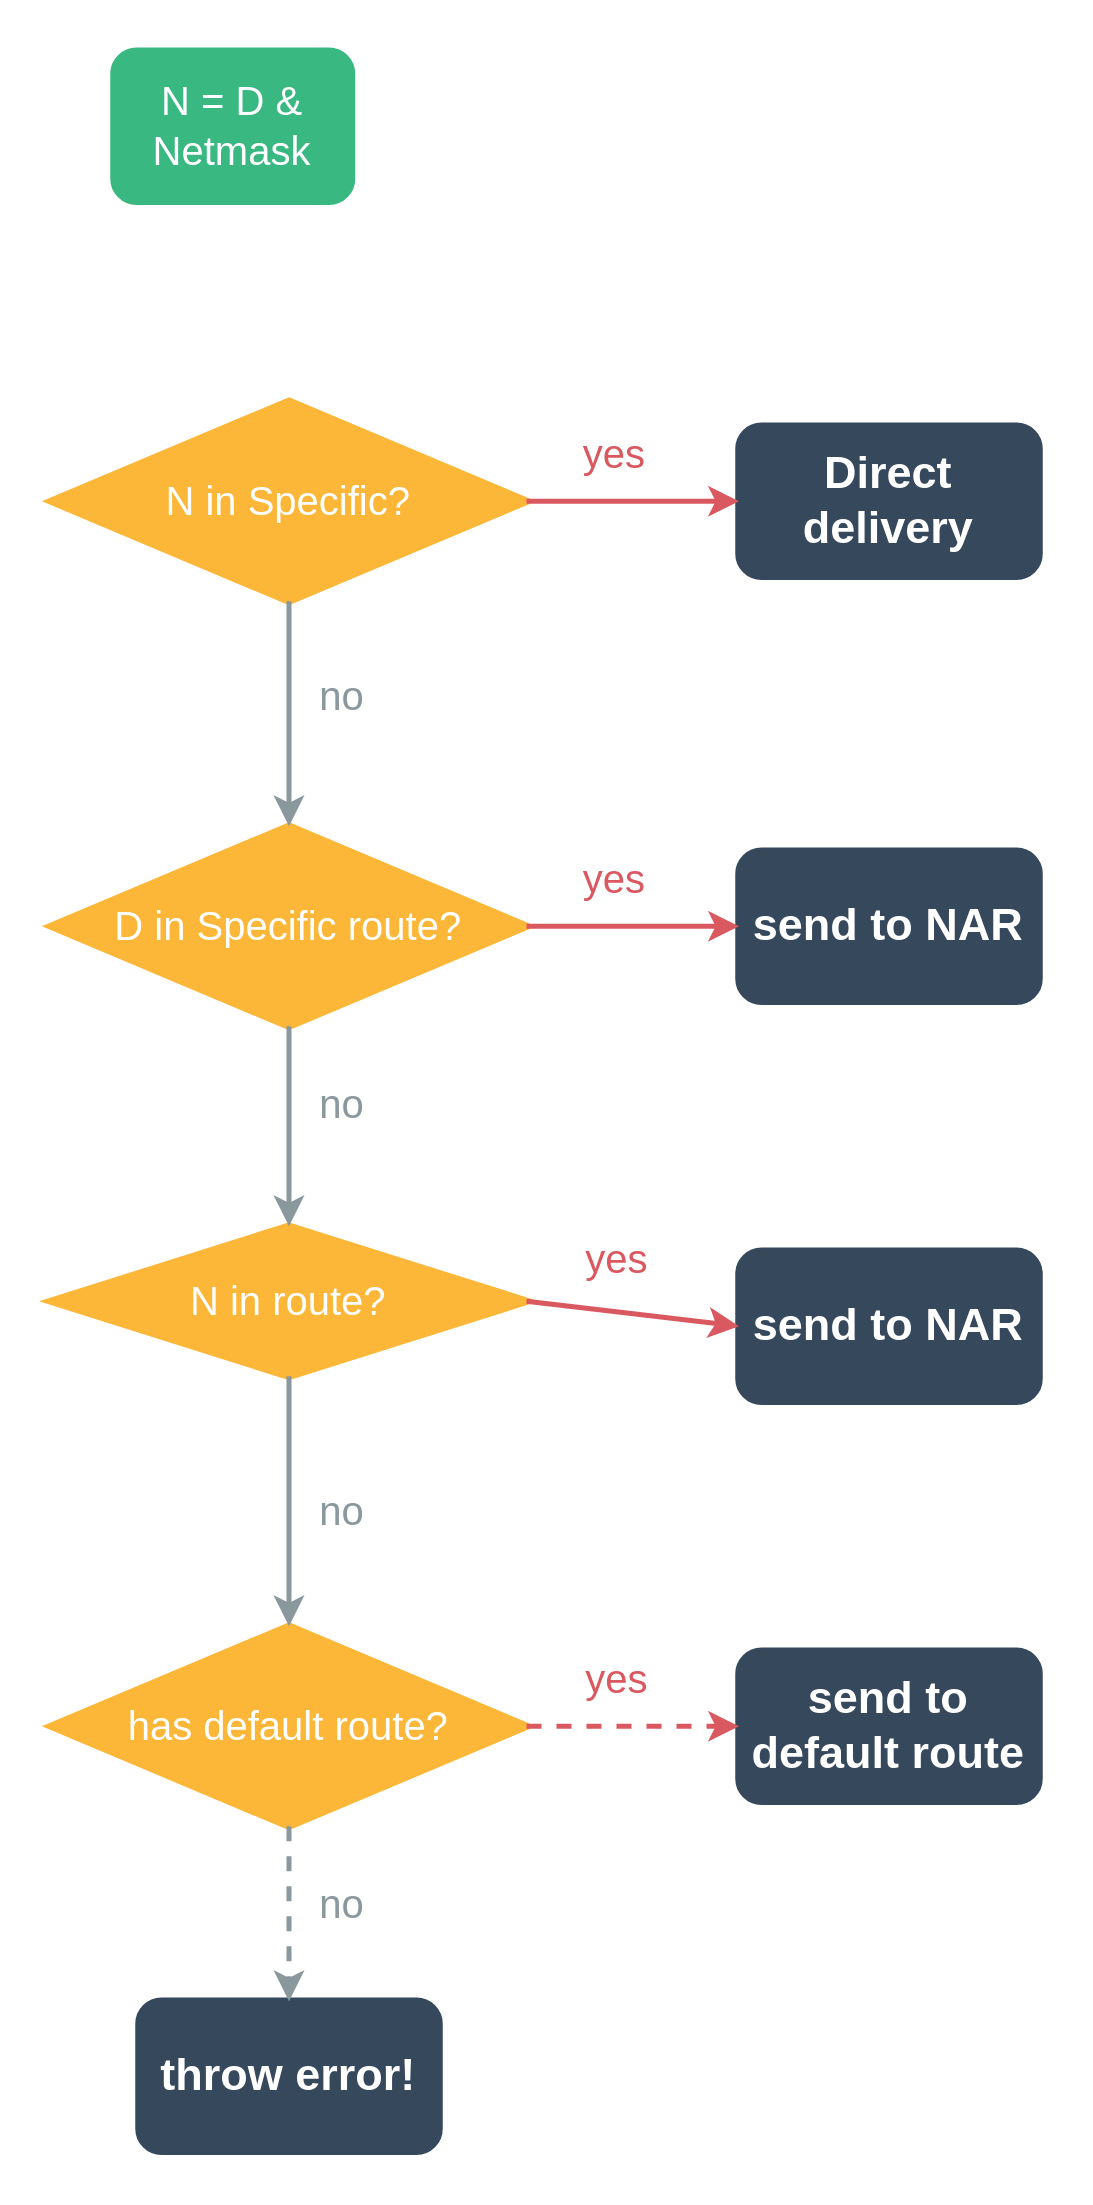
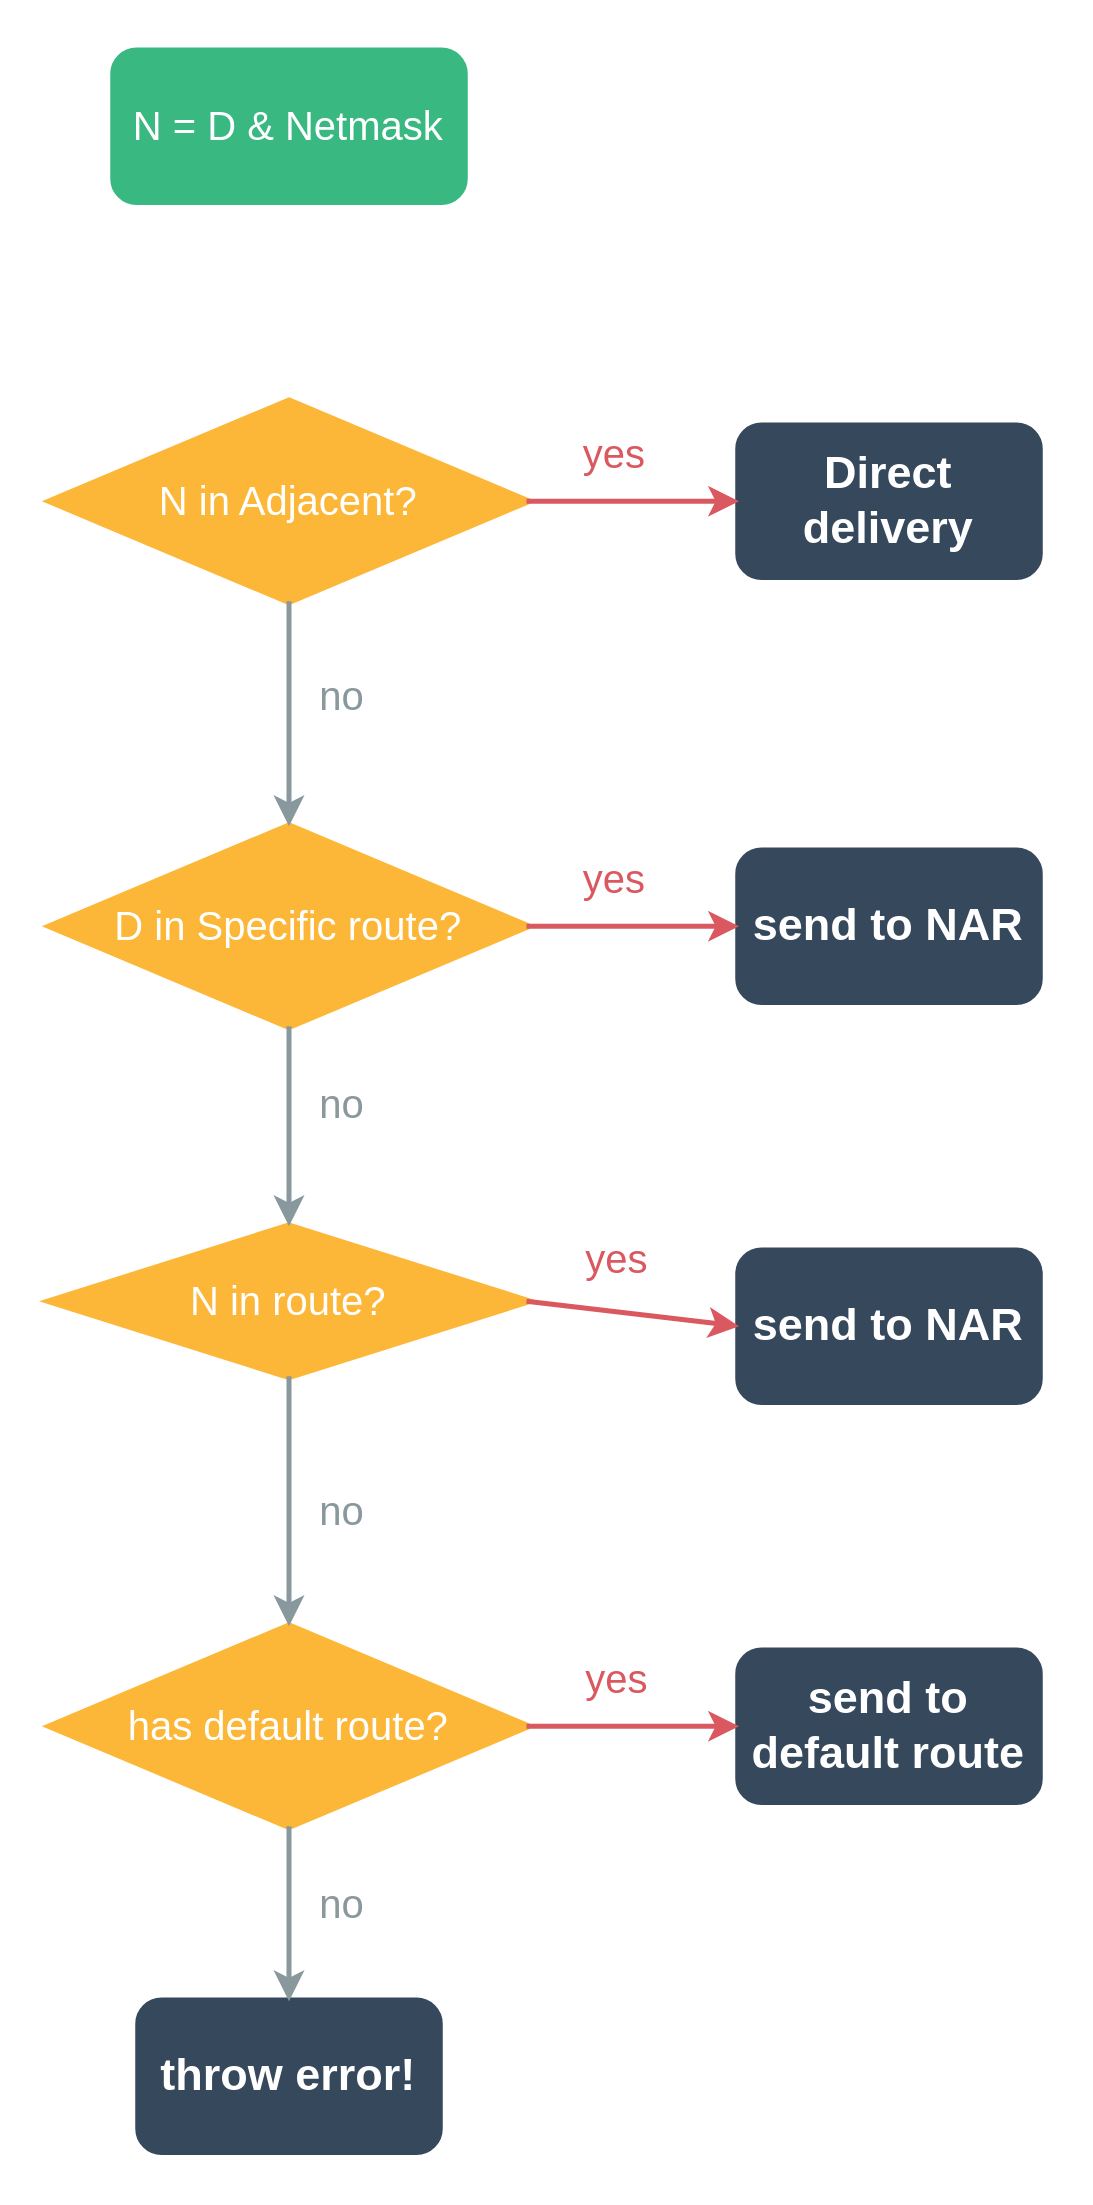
node "N = D & Netmask": size 238x150 -> 350x150
node "N in Specific?": label "N in Specific?" -> "N in Adjacent?"
edge "has default route?" -> "send to default route": style dashed -> solid
edge "has default route?" -> "throw error!": style dashed -> solid
